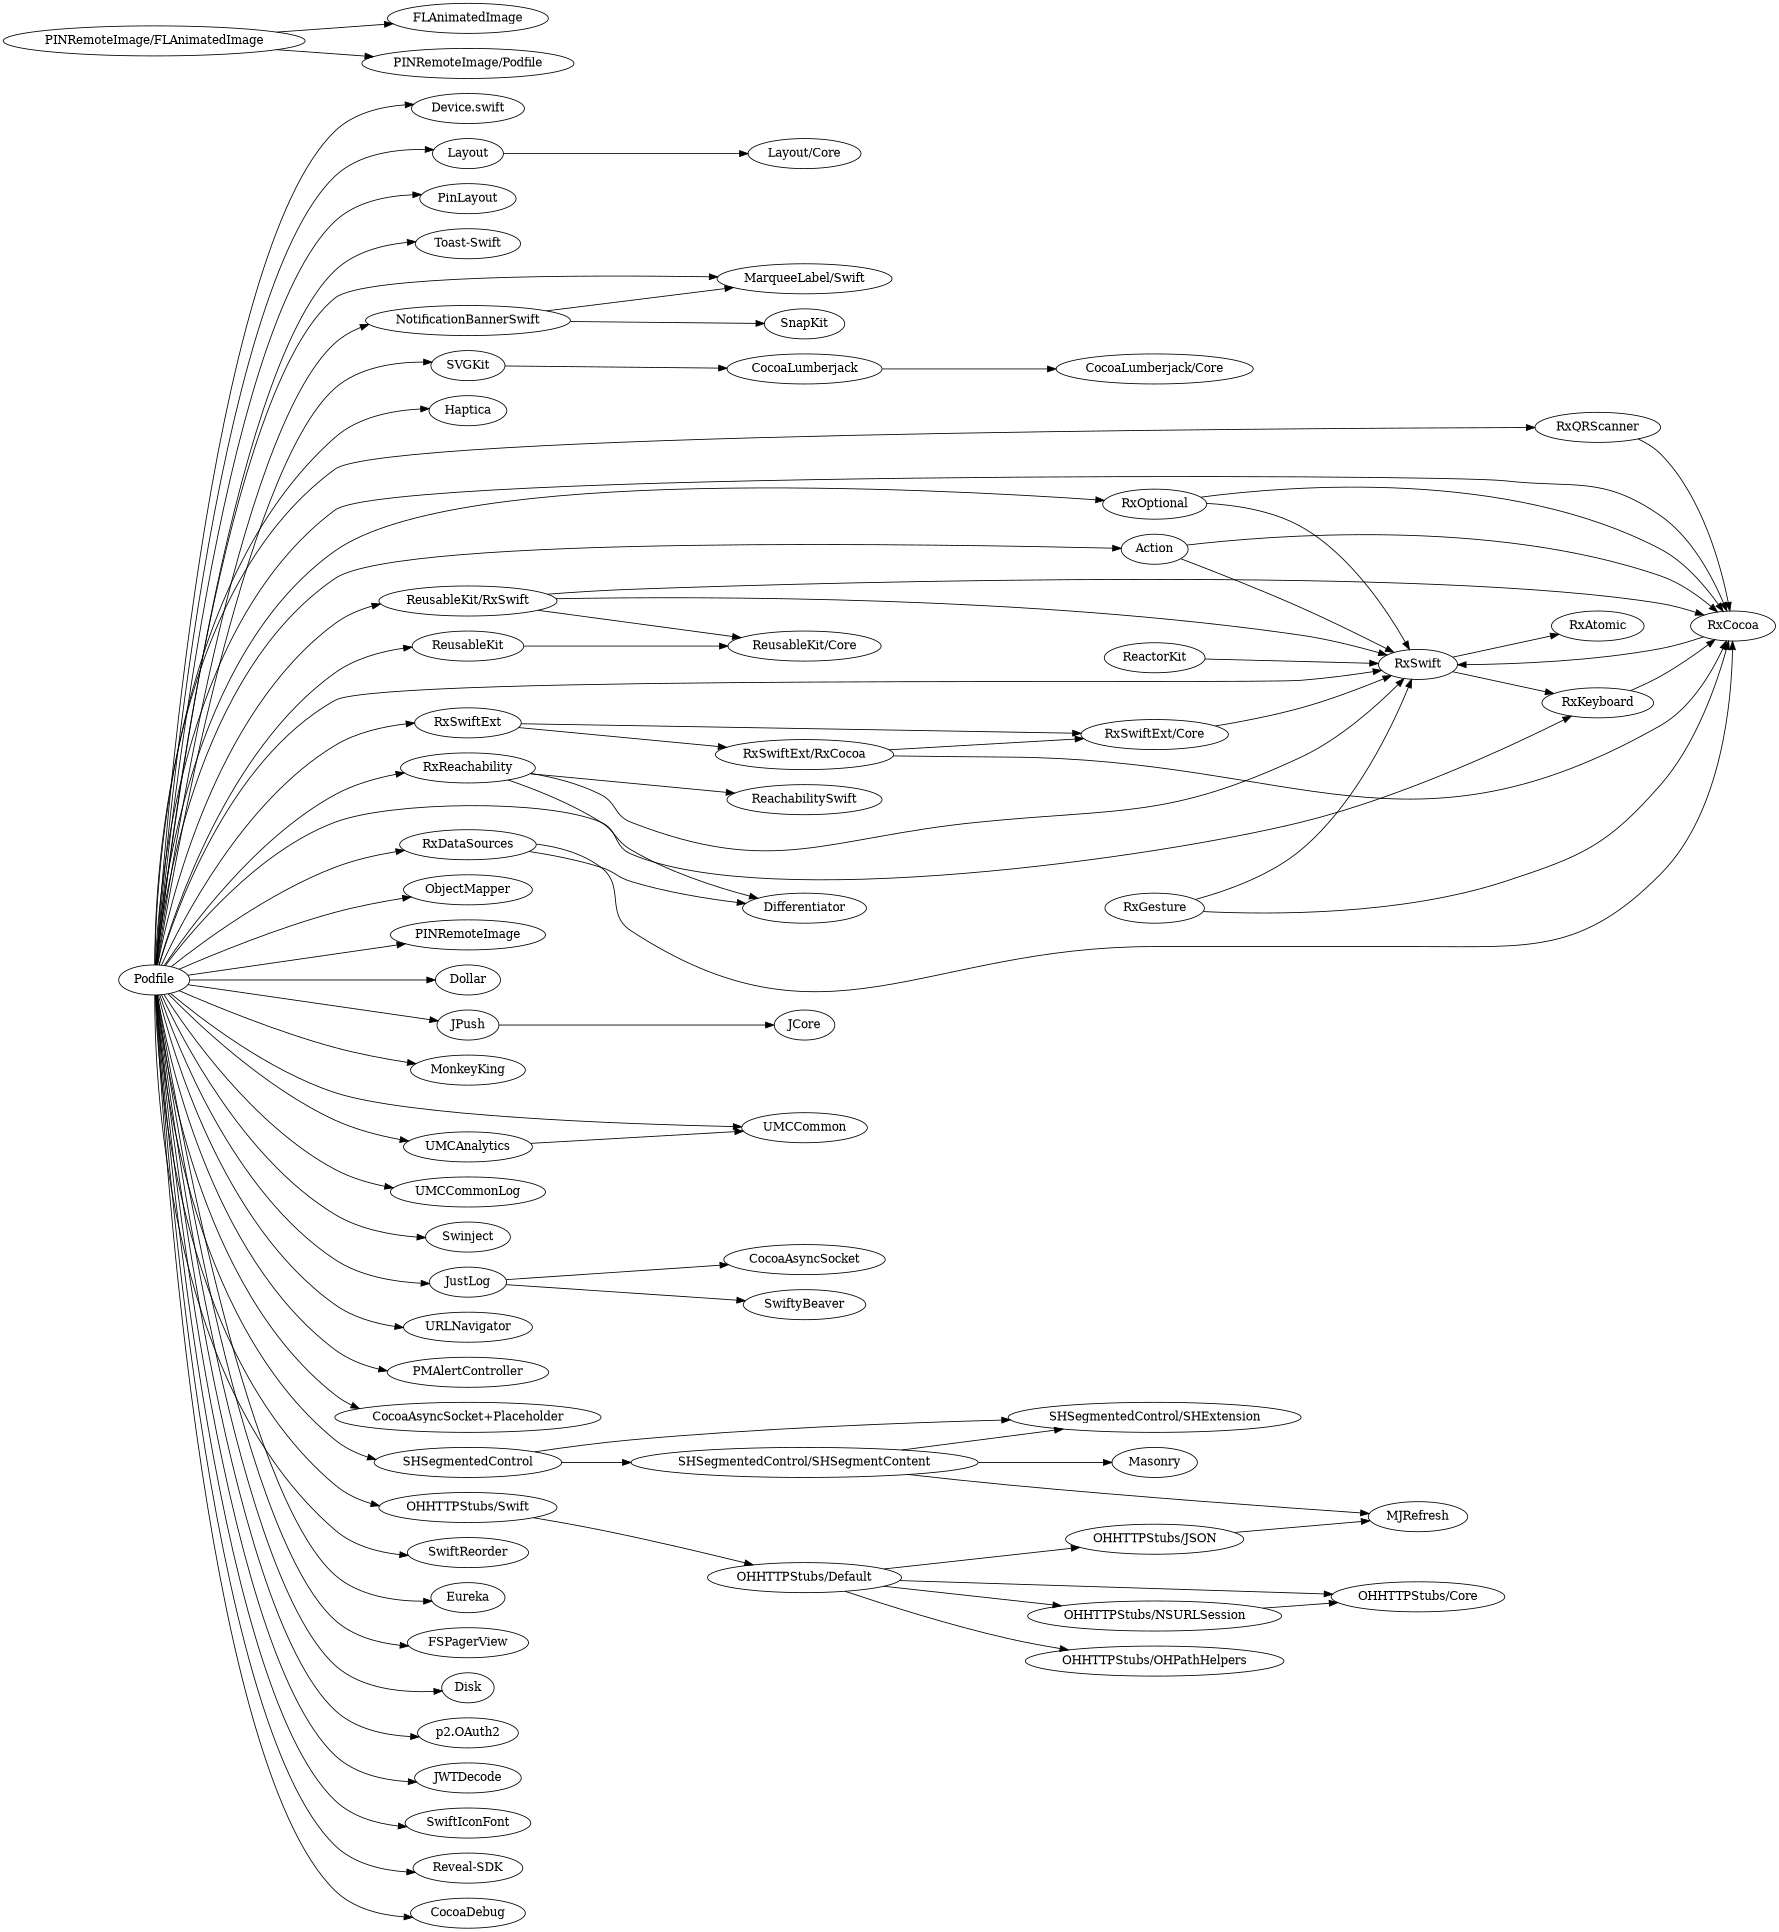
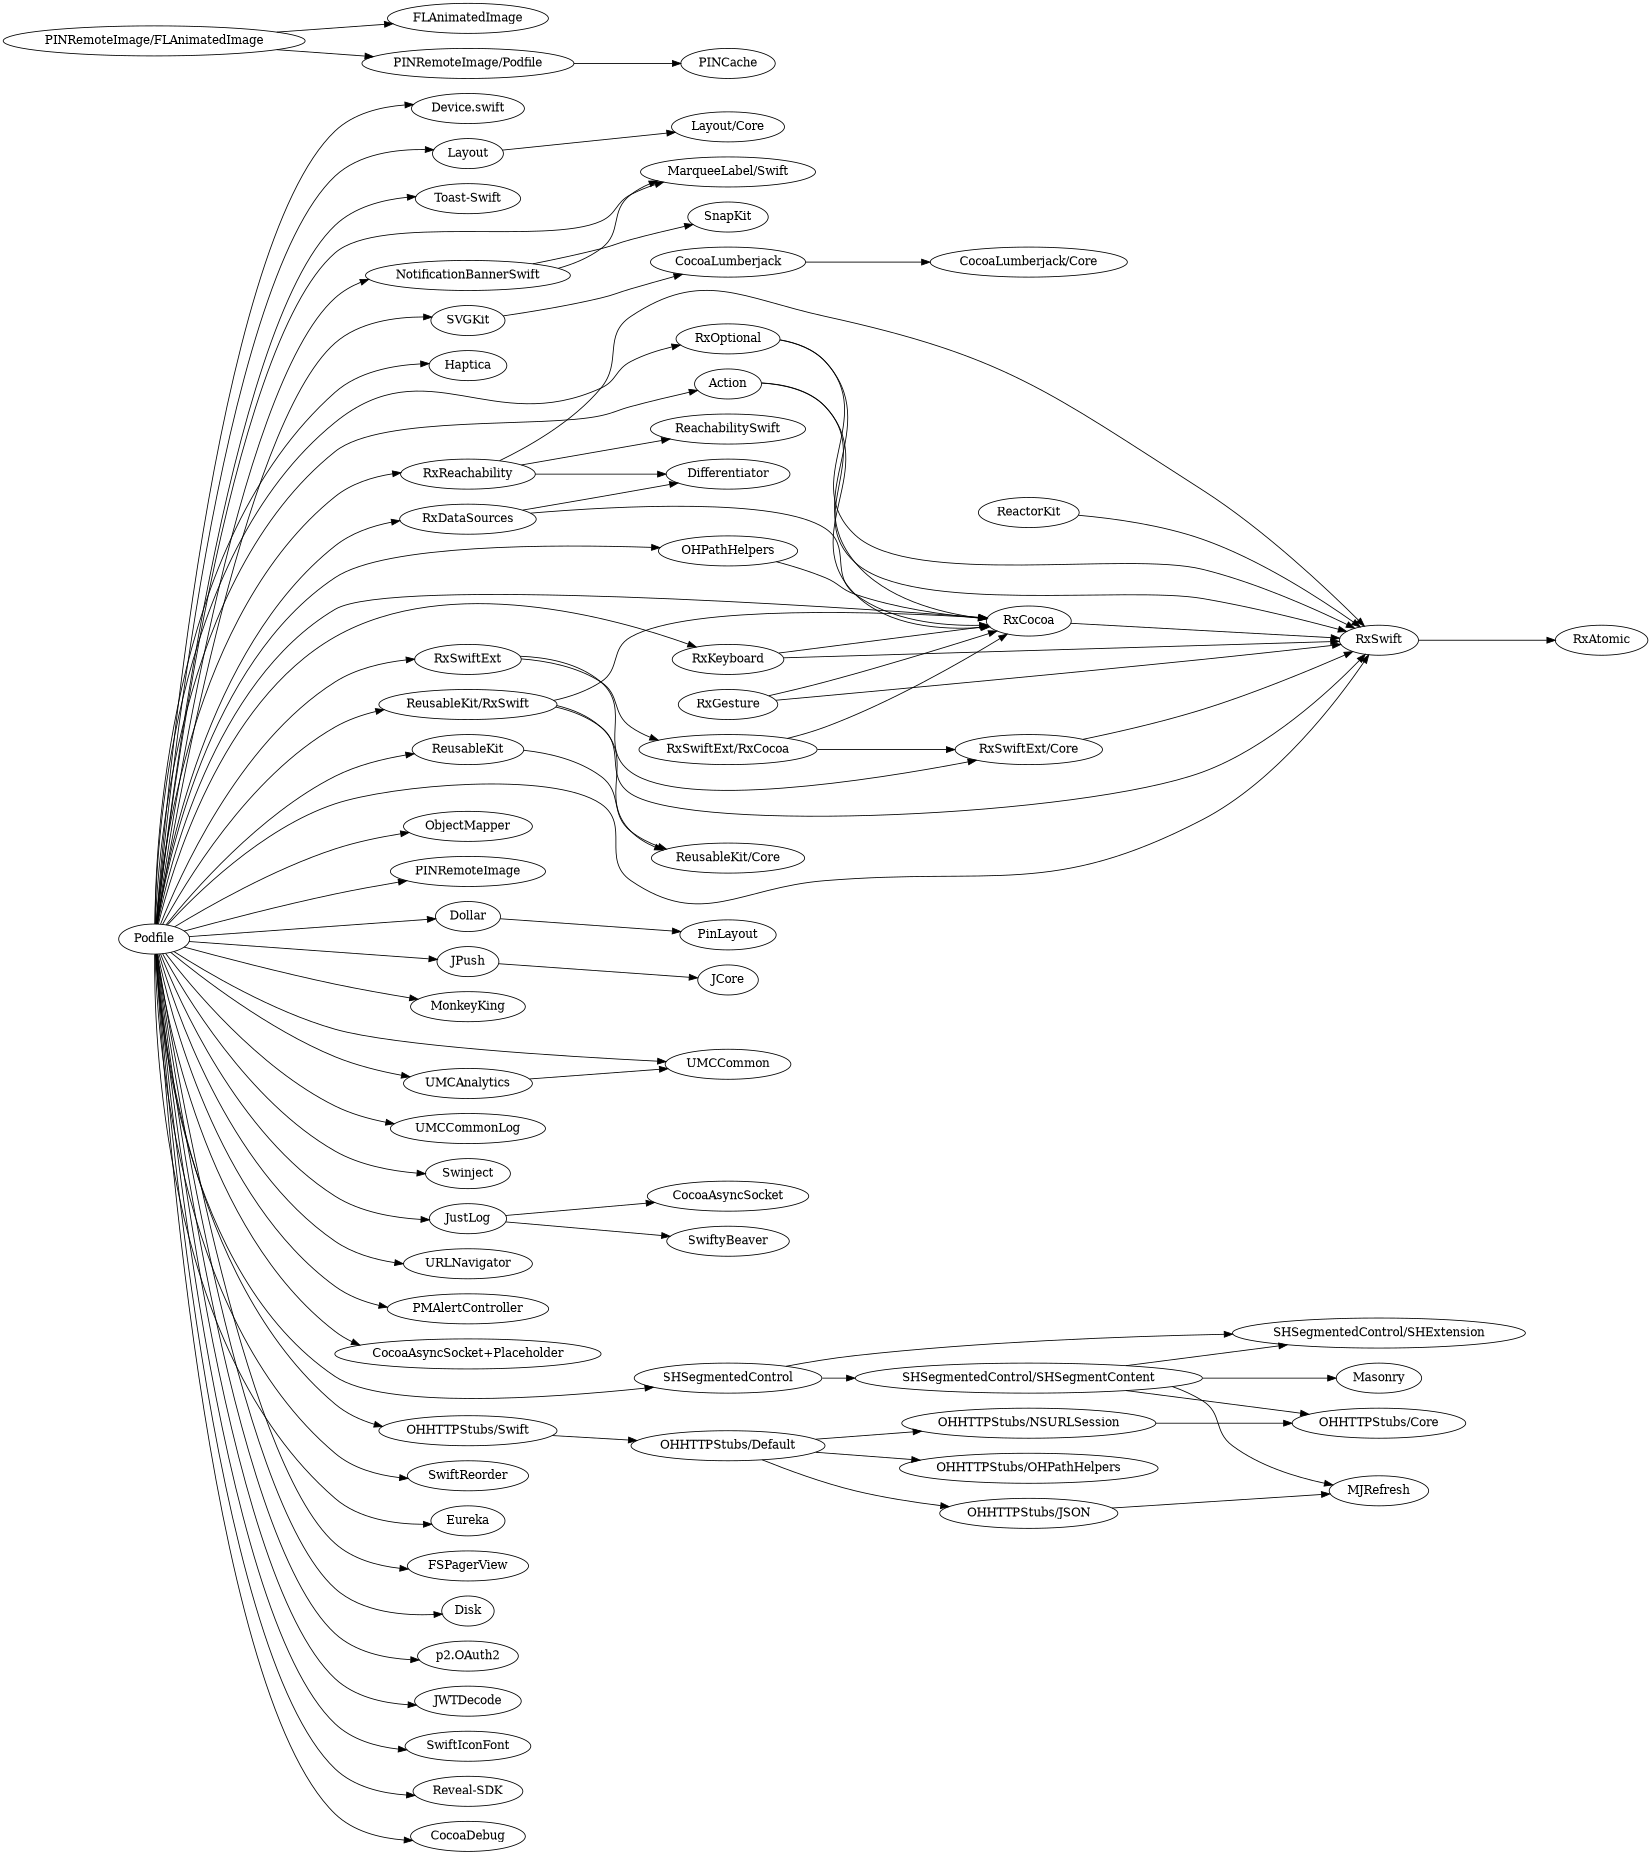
node "PINCache": added
node "RxQRScanner": label "RxQRScanner" -> "OHPathHelpers"
edge "Podfile" -> "PinLayout": now "Dollar" -> "PinLayout"
edge "RxSwift" -> "RxKeyboard": reversed
edge "OHHTTPStubs/Default" -> "OHHTTPStubs/Core": now "SHSegmentedControl/SHSegmentContent" -> "OHHTTPStubs/Core"
